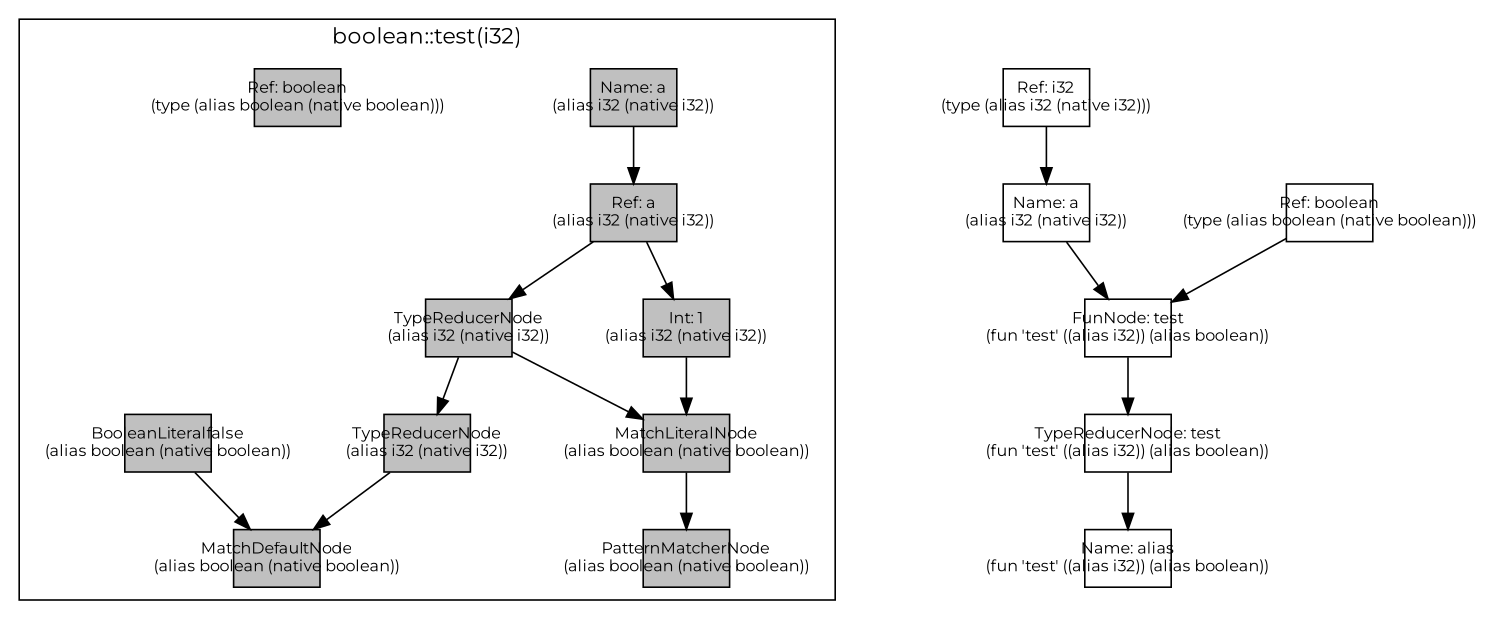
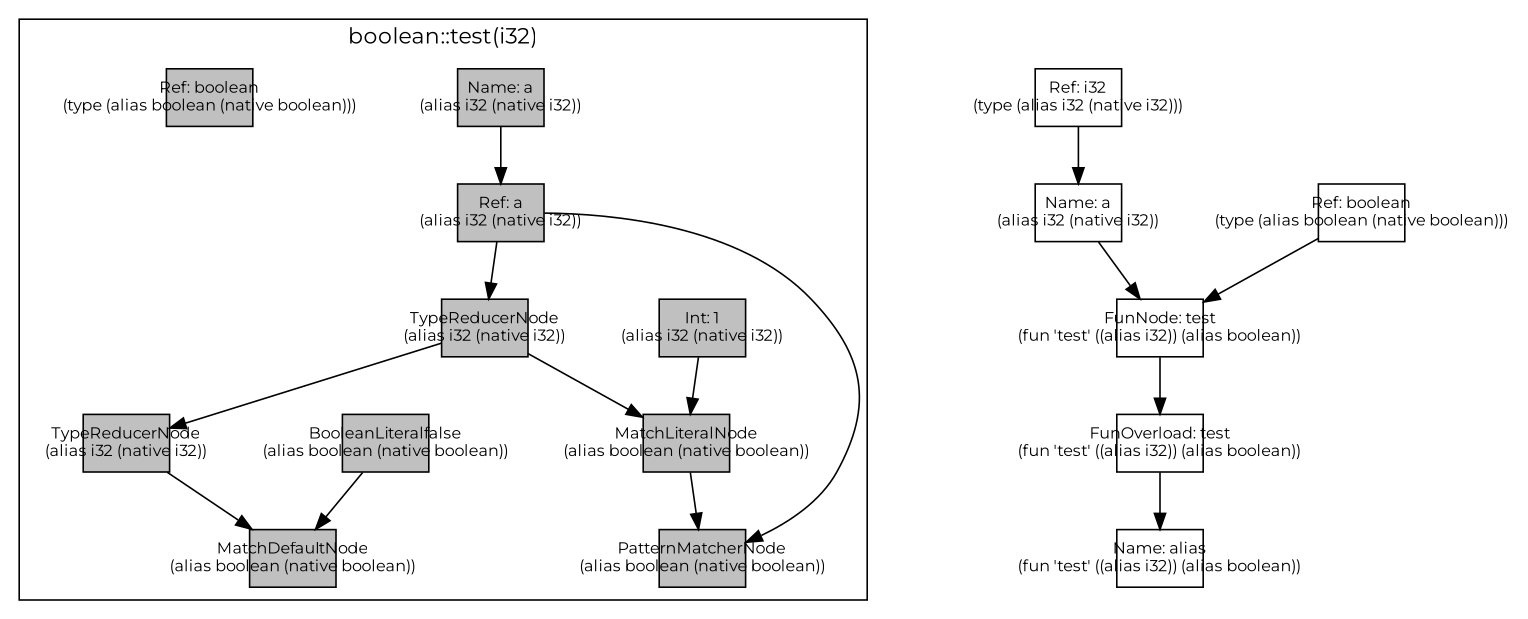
edge "Ref: a (alias i32 (native i32))" -> "Int: 1 (alias i32 (native i32))": now "Ref: a (alias i32 (native i32))" -> "PatternMatcherNode (alias boolean (native boolean))"
node "TypeReducerNode: test (fun 'test' ((alias i32)) (alias boolean))": label "TypeReducerNode: test (fun 'test' ((alias i32)) (alias boolean))" -> "FunOverload: test (fun 'test' ((alias i32)) (alias boolean))"
